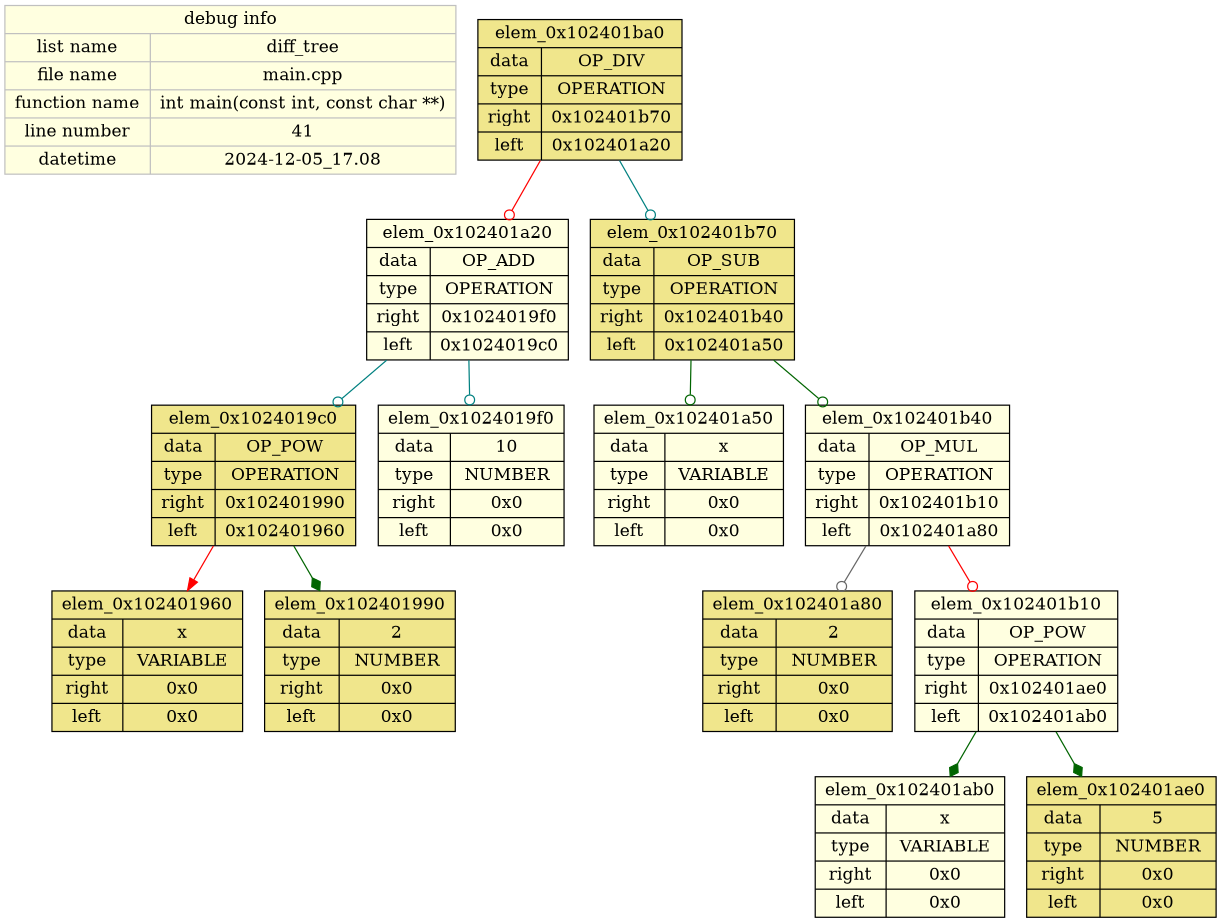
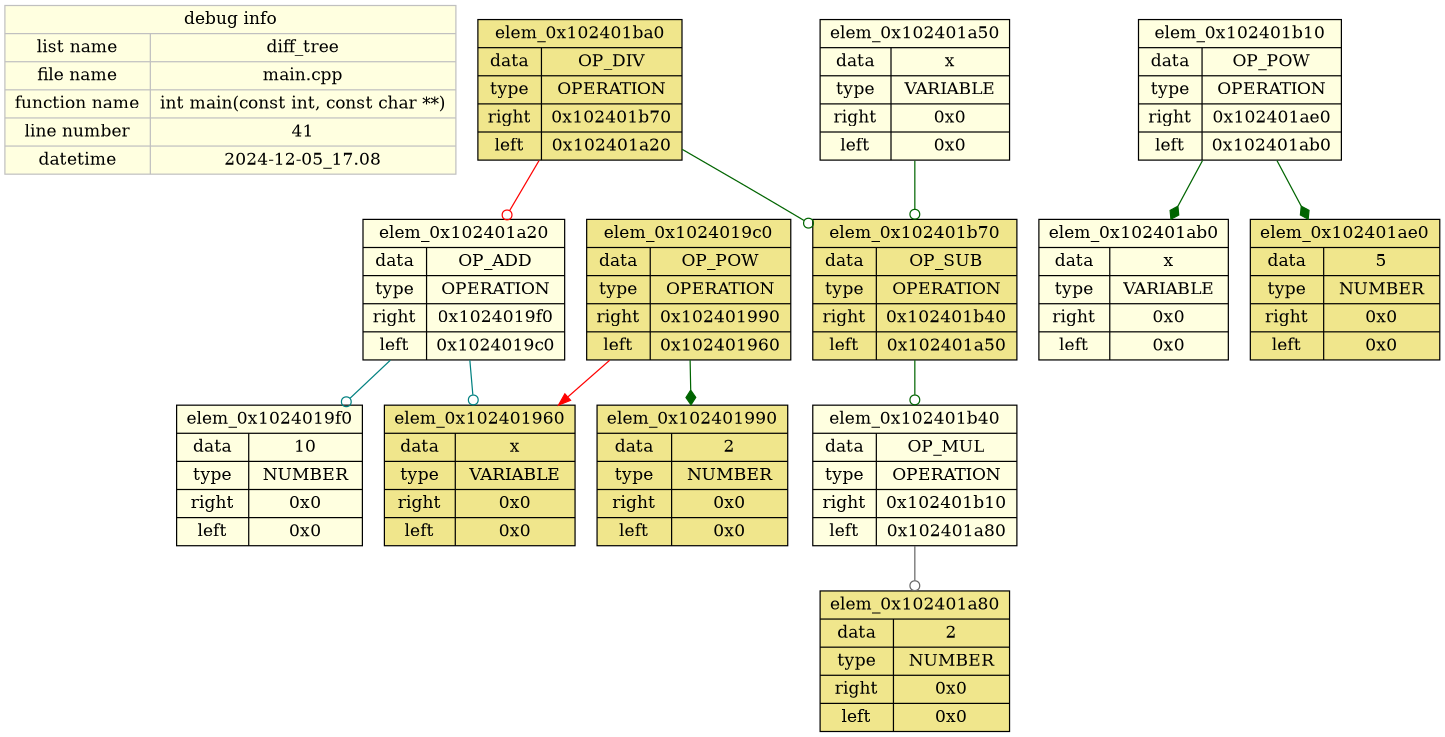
edge "elem_0x102401ba0" -> "elem_0x102401b70": color teal -> darkgreen
edge "elem_0x102401b70" -> "elem_0x102401a50": reversed
edge "elem_0x102401a20" -> "elem_0x1024019c0": now "elem_0x102401a20" -> "elem_0x102401960"
edge "elem_0x102401b40" -> "elem_0x102401b10": removed
